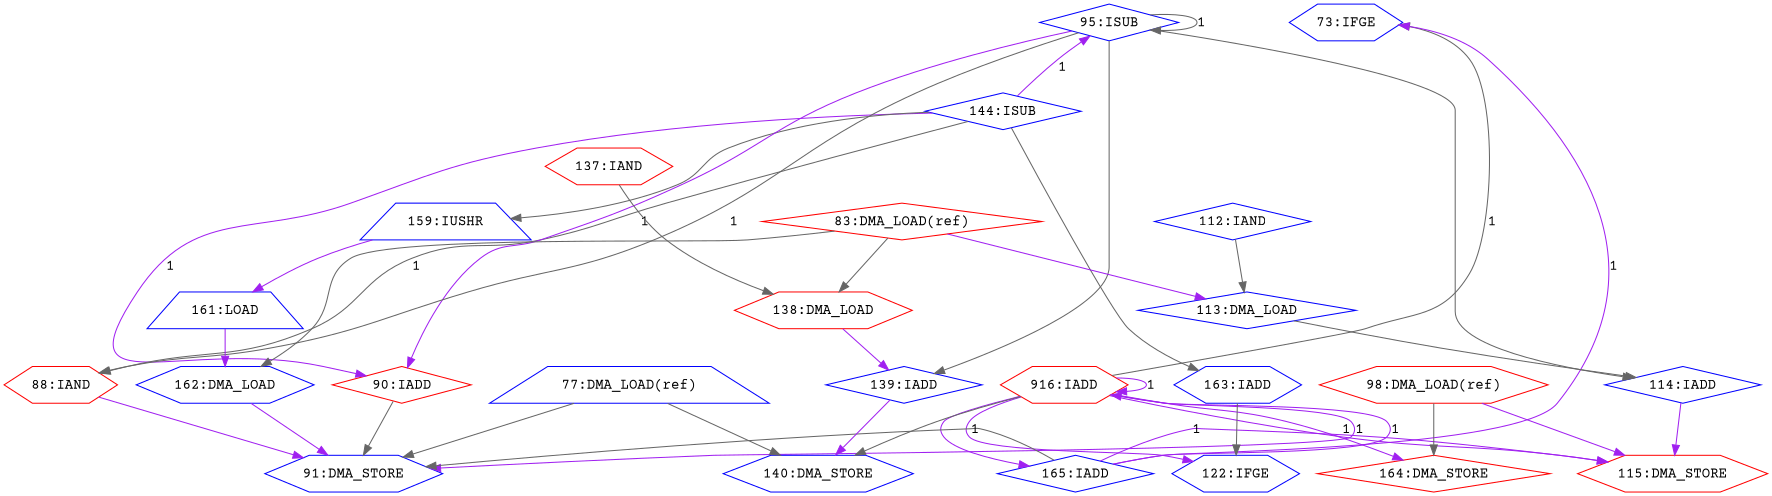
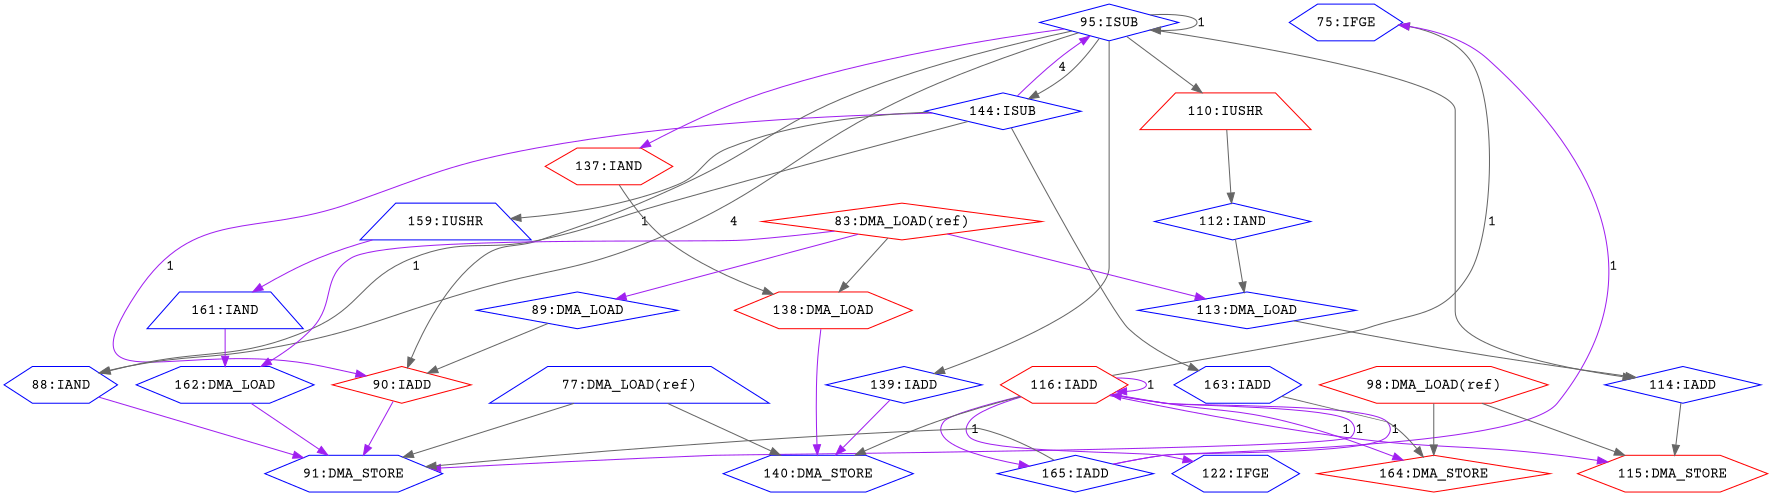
node "73:IFGE": label "73:IFGE" -> "75:IFGE"
edge "144:ISUB" -> "95:ISUB": label "1" -> "4"
edge "95:ISUB" -> "137:IAND": added
edge "95:ISUB" -> "144:ISUB": added
node "110:IUSHR": added
edge "95:ISUB" -> "90:IADD": color purple -> gray40
edge "95:ISUB" -> "88:IAND": label "1" -> "4"
edge "83:DMA_LOAD(ref)" -> "162:DMA_LOAD": color gray40 -> purple
node "161:LOAD": label "161:LOAD" -> "161:IAND"
node "89:DMA_LOAD": added
edge "138:DMA_LOAD" -> "139:IADD": now "138:DMA_LOAD" -> "140:DMA_STORE"
node "88:IAND": color red -> blue
node "916:IADD": label "916:IADD" -> "116:IADD"
edge "90:IADD" -> "91:DMA_STORE": color gray40 -> purple
edge "163:IADD" -> "122:IFGE": now "163:IADD" -> "164:DMA_STORE"
edge "114:IADD" -> "115:DMA_STORE": color purple -> gray40
edge "98:DMA_LOAD(ref)" -> "115:DMA_STORE": color purple -> gray40
edge "165:IADD" -> "115:DMA_STORE": removed, label "1"
